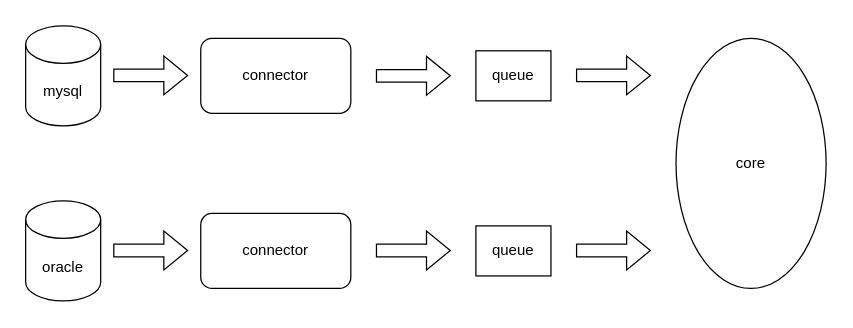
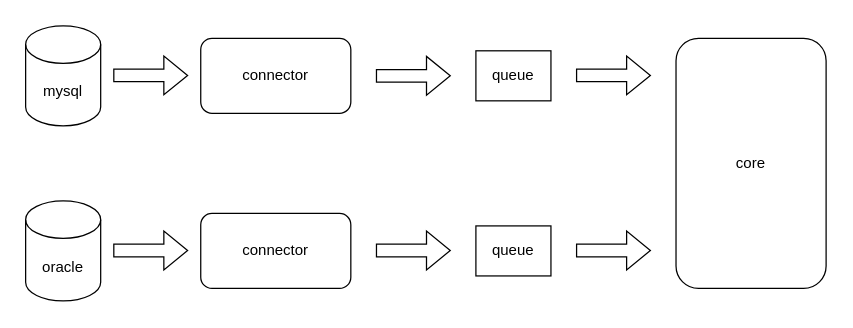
node "core": shape ellipse -> rounded rectangle
